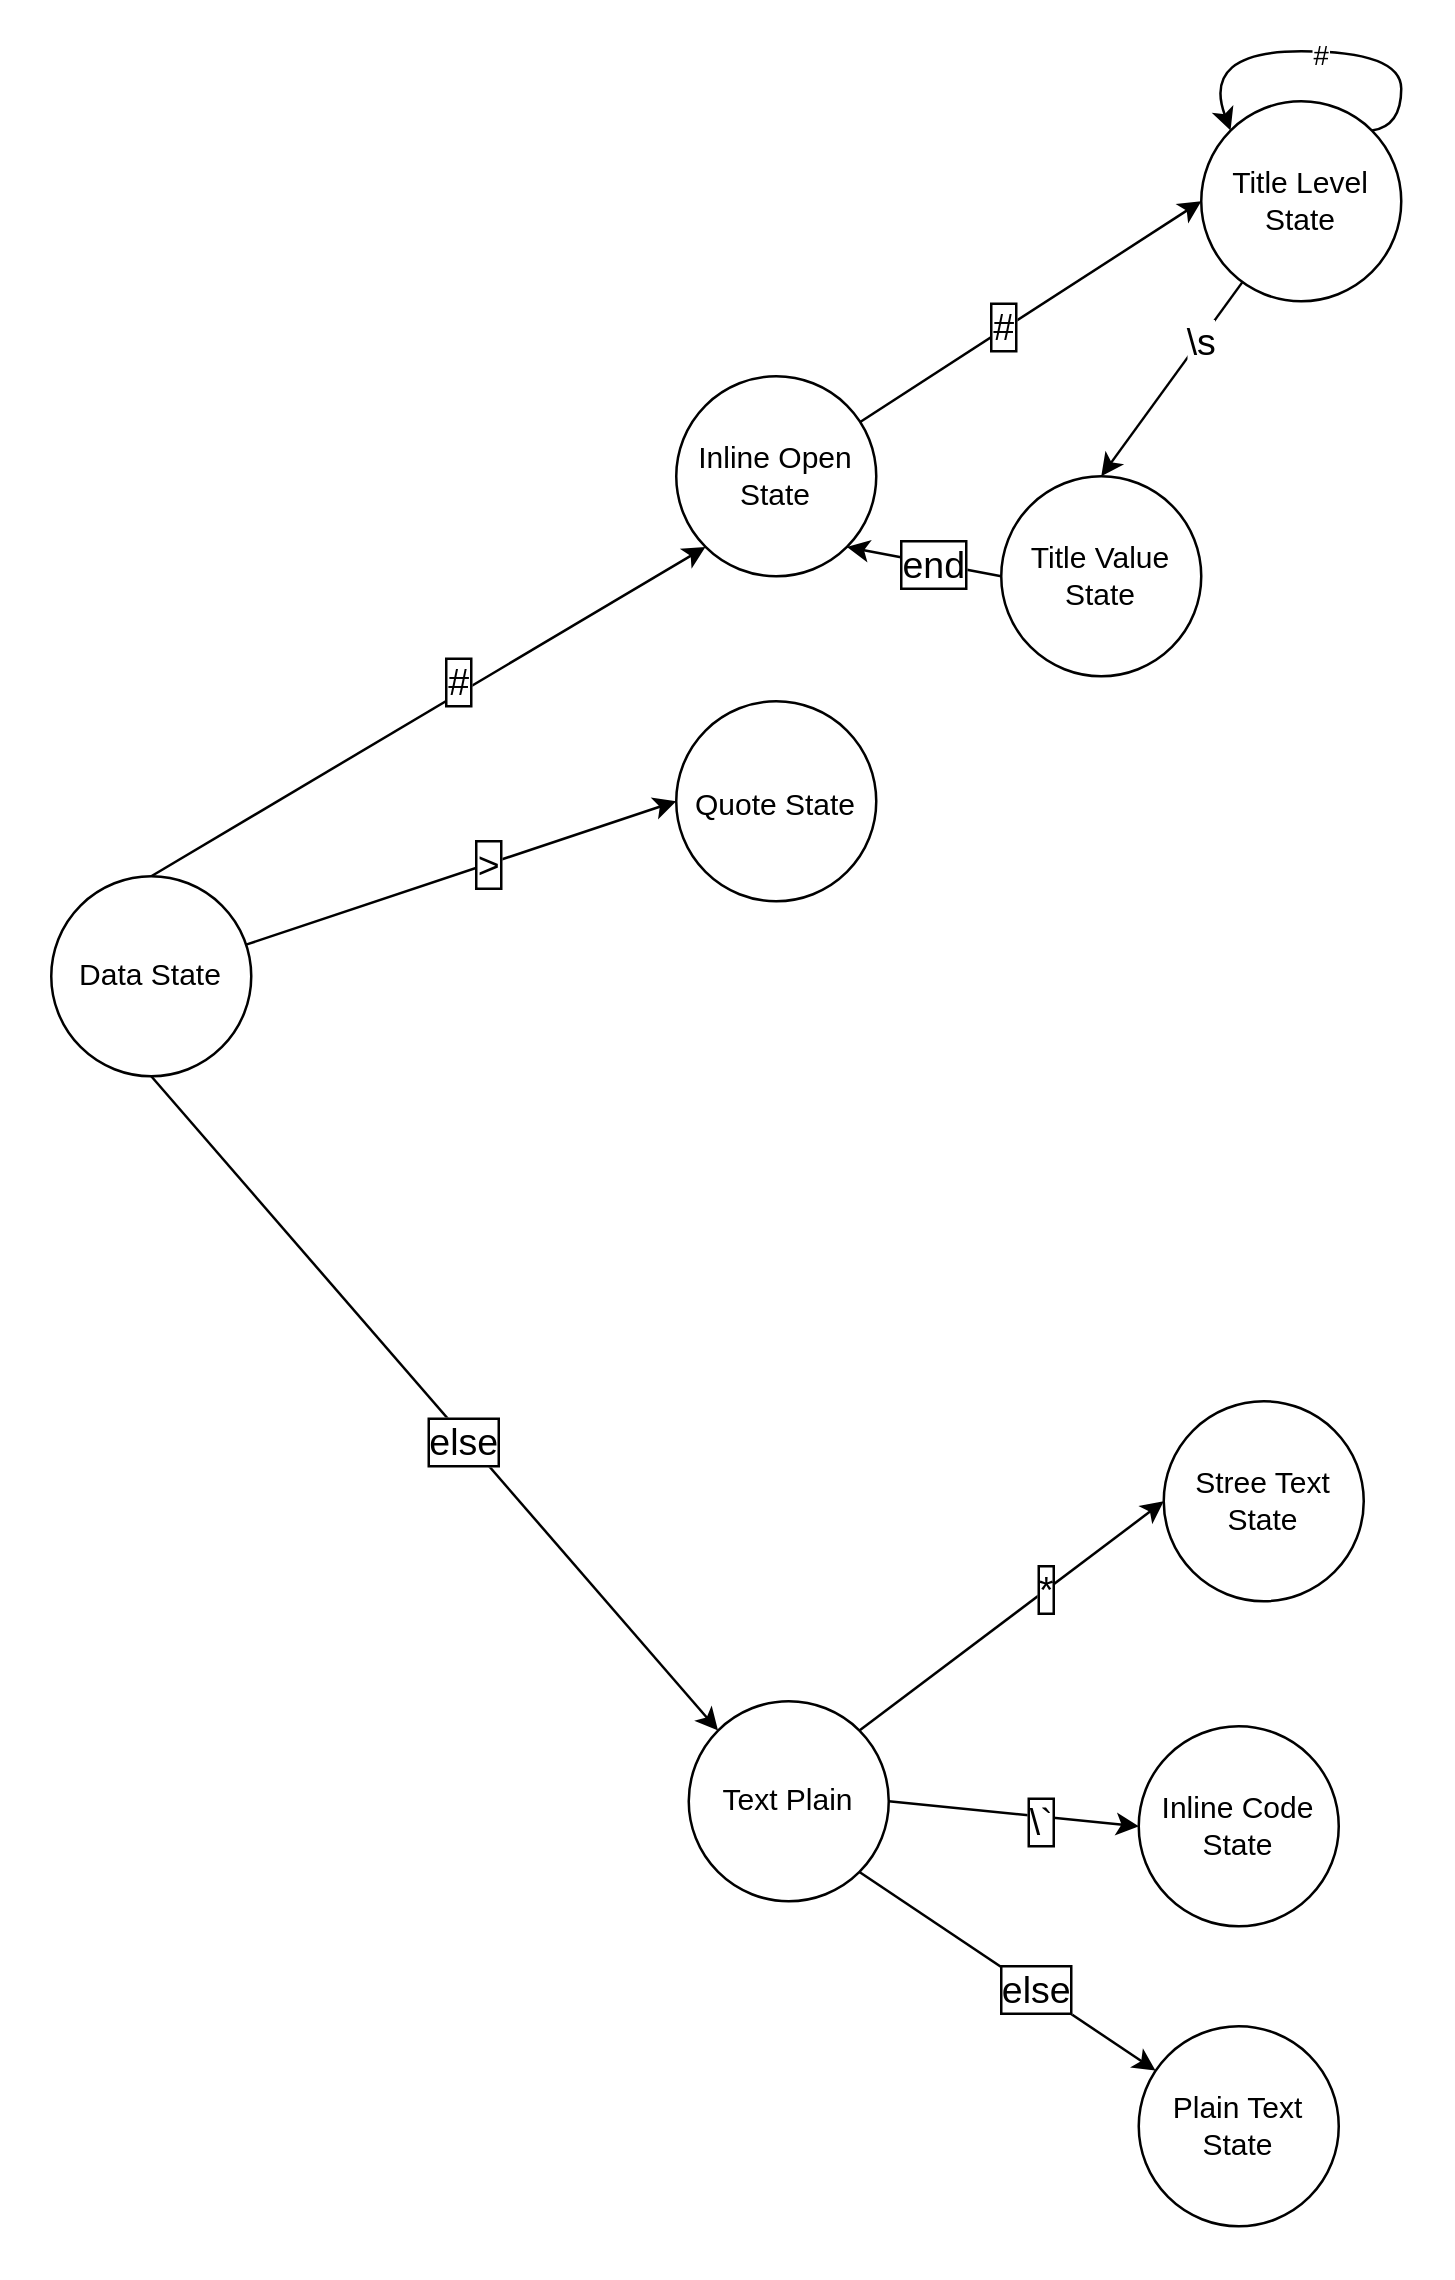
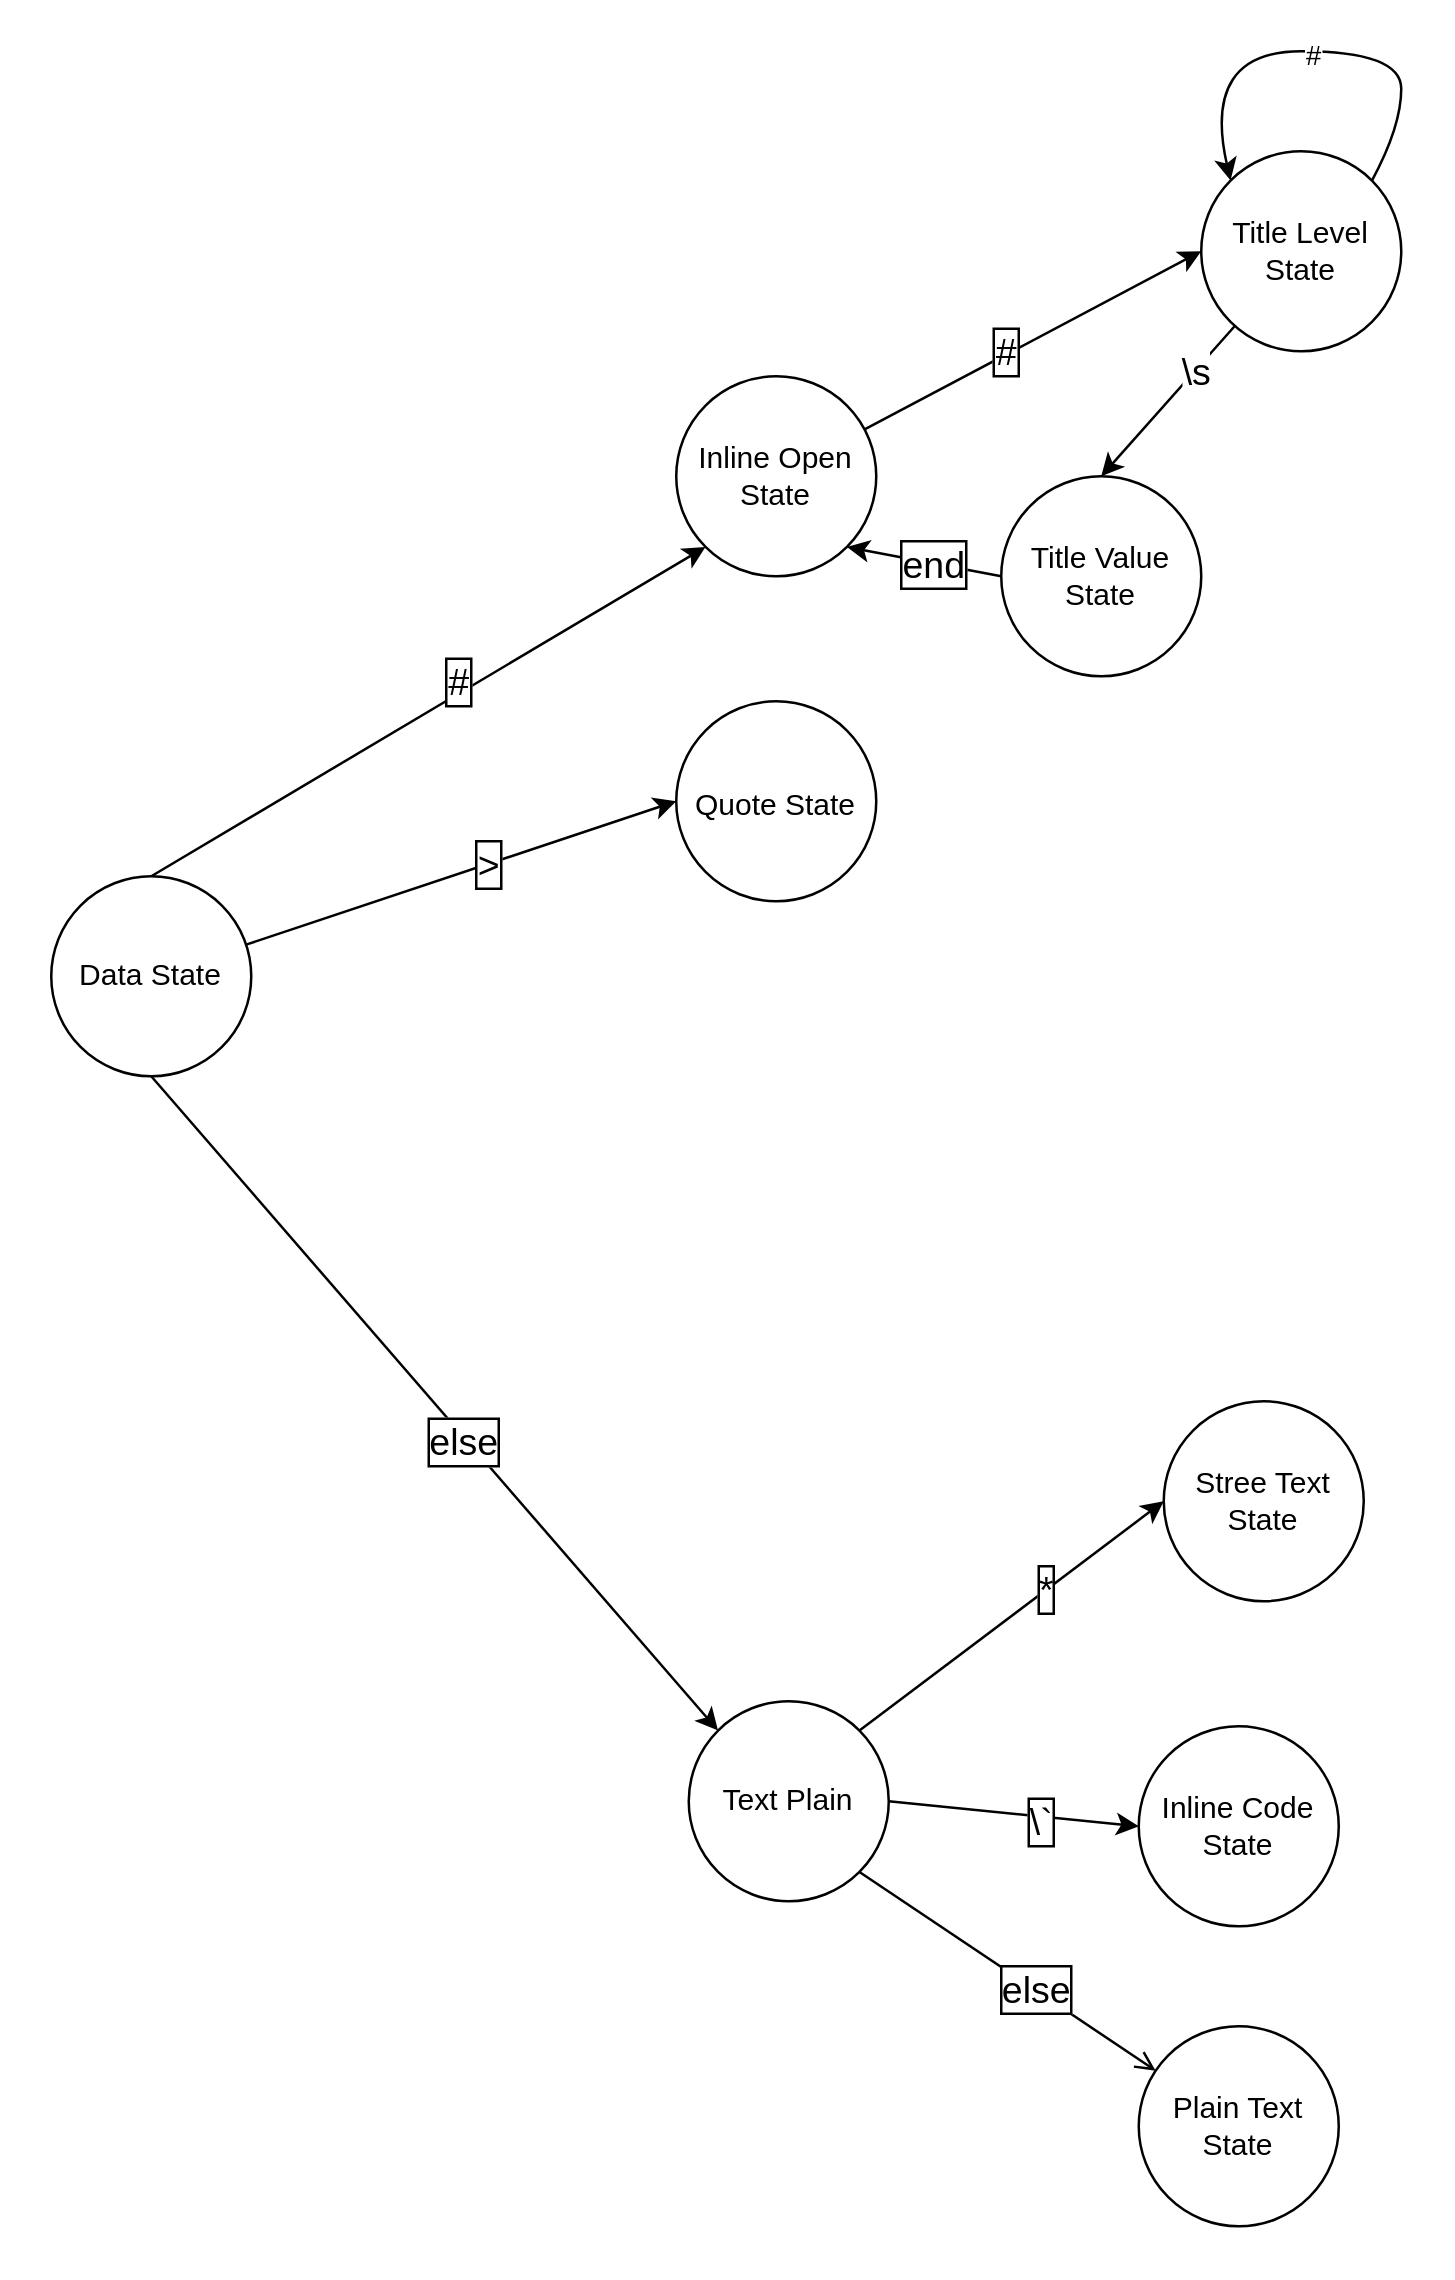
node "Title Level State": moved (1301, 201) -> (1301, 251)
edge "Text Plain" -> "Plain Text State": arrowhead classic -> open
